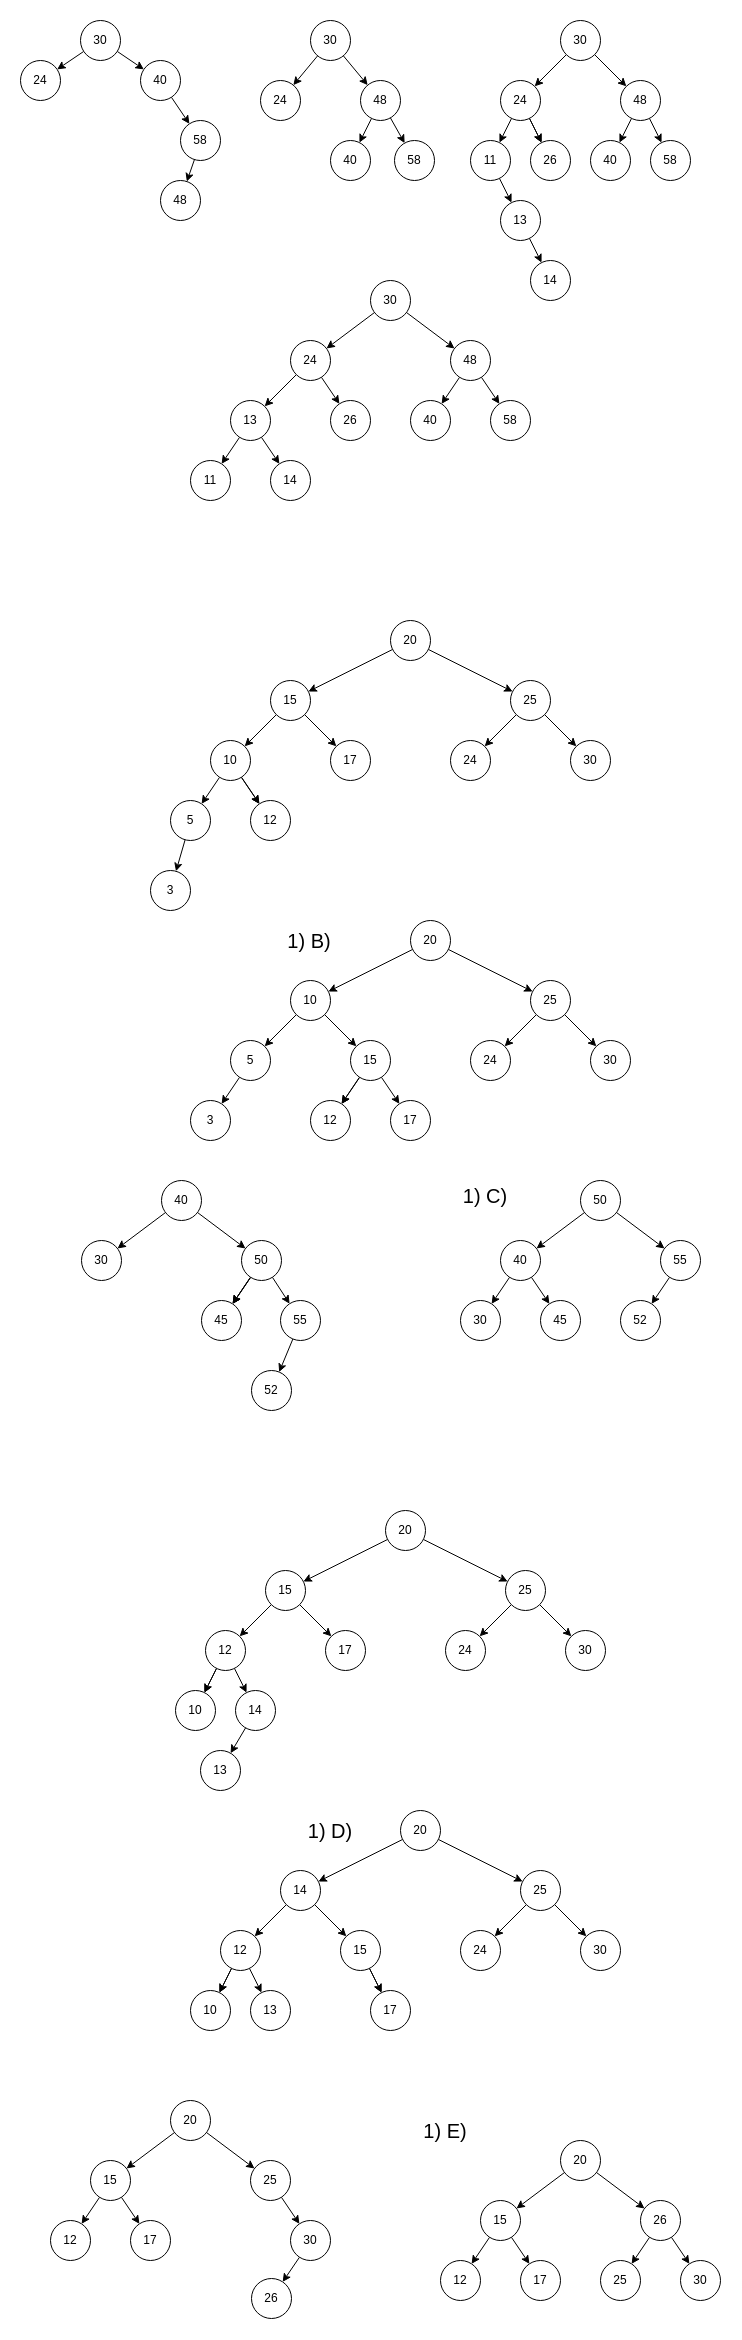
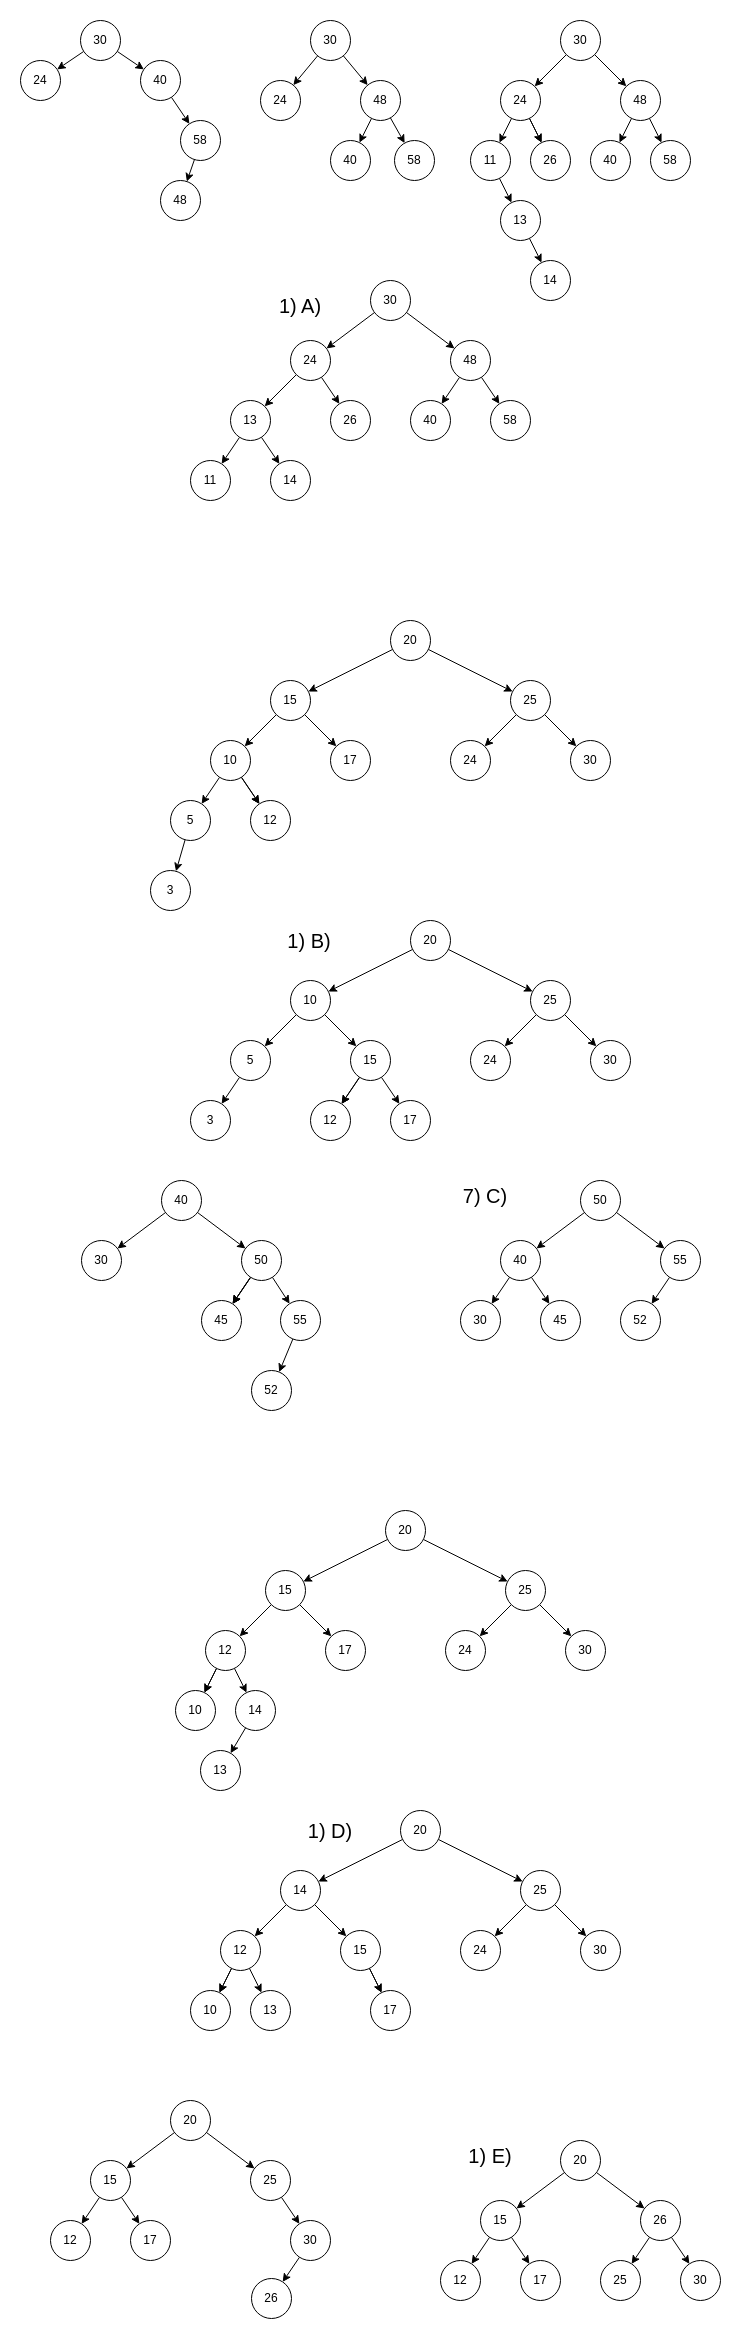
node "1) A)": added
node "1) C)": label "1) C)" -> "7) C)"
node "1) E)": moved (446, 2131) -> (491, 2156)
